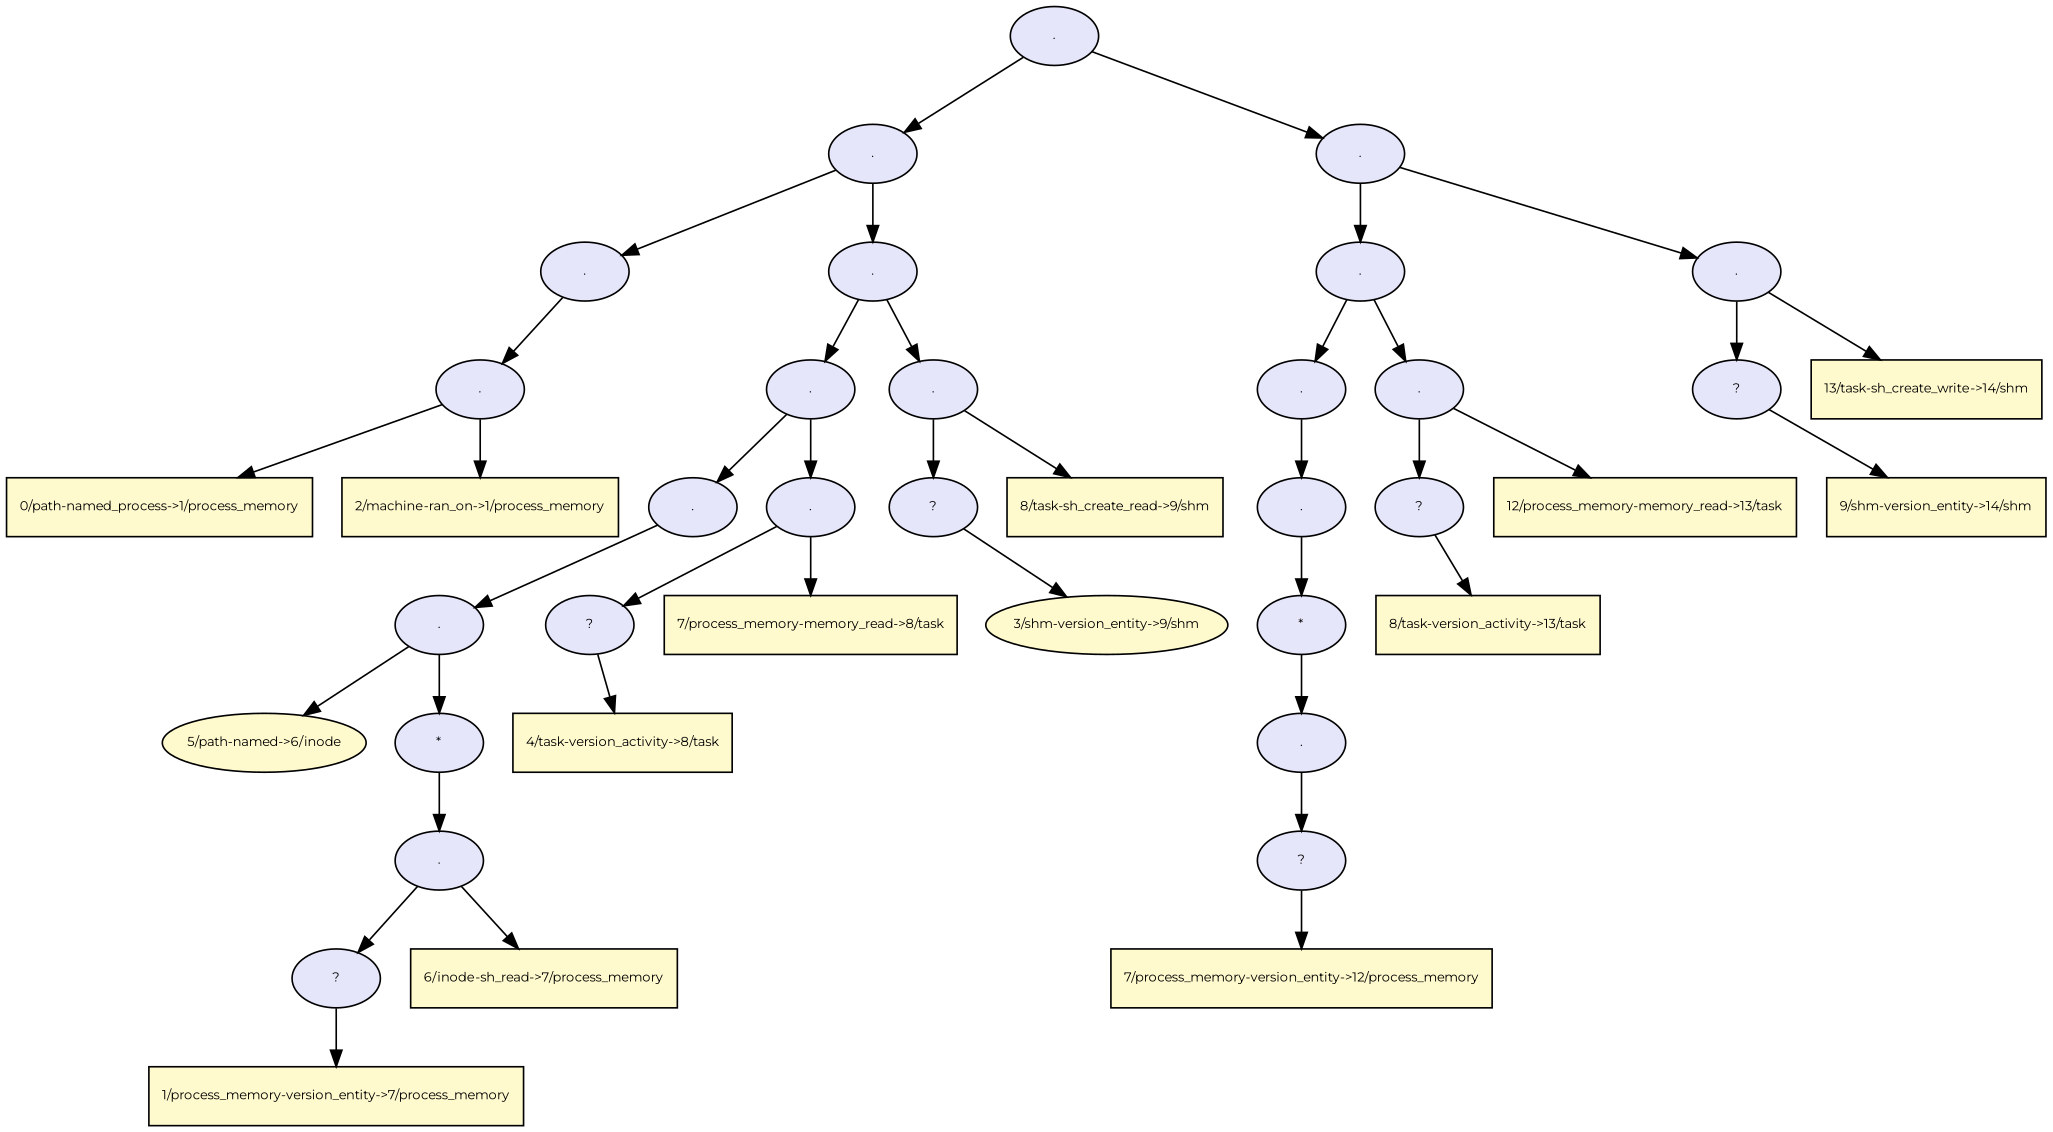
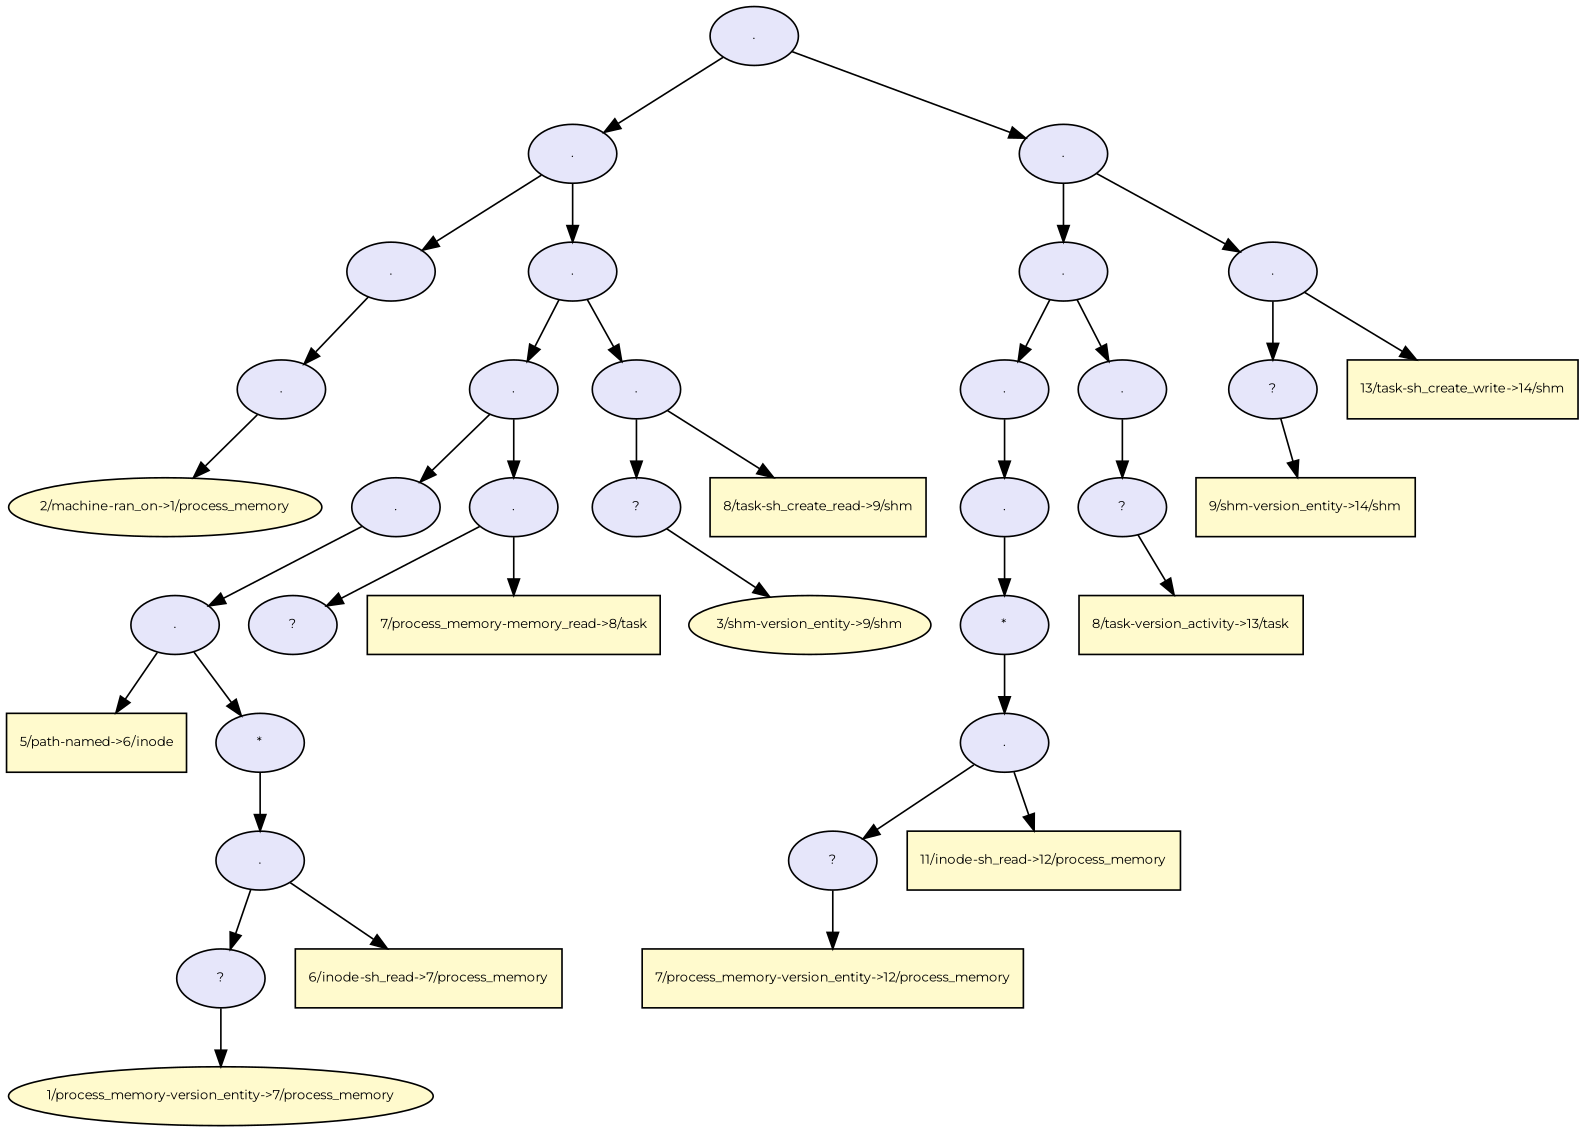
node "0/path-named_process->1/process_memory": removed
node "2/machine-ran_on->1/process_memory": shape box -> ellipse
node "12/process_memory-memory_read->13/task": removed
node "5/path-named->6/inode": shape ellipse -> box
node "4/task-version_activity->8/task": removed
node "11/inode-sh_read->12/process_memory": added
node "1/process_memory-version_entity->7/process_memory": shape box -> ellipse
